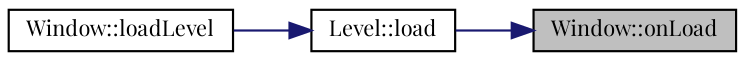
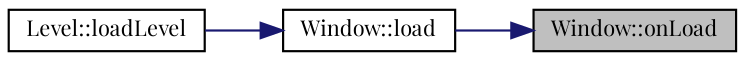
node "Window::loadLevel": label "Window::loadLevel" -> "Level::loadLevel"
node "Level::load": label "Level::load" -> "Window::load"
